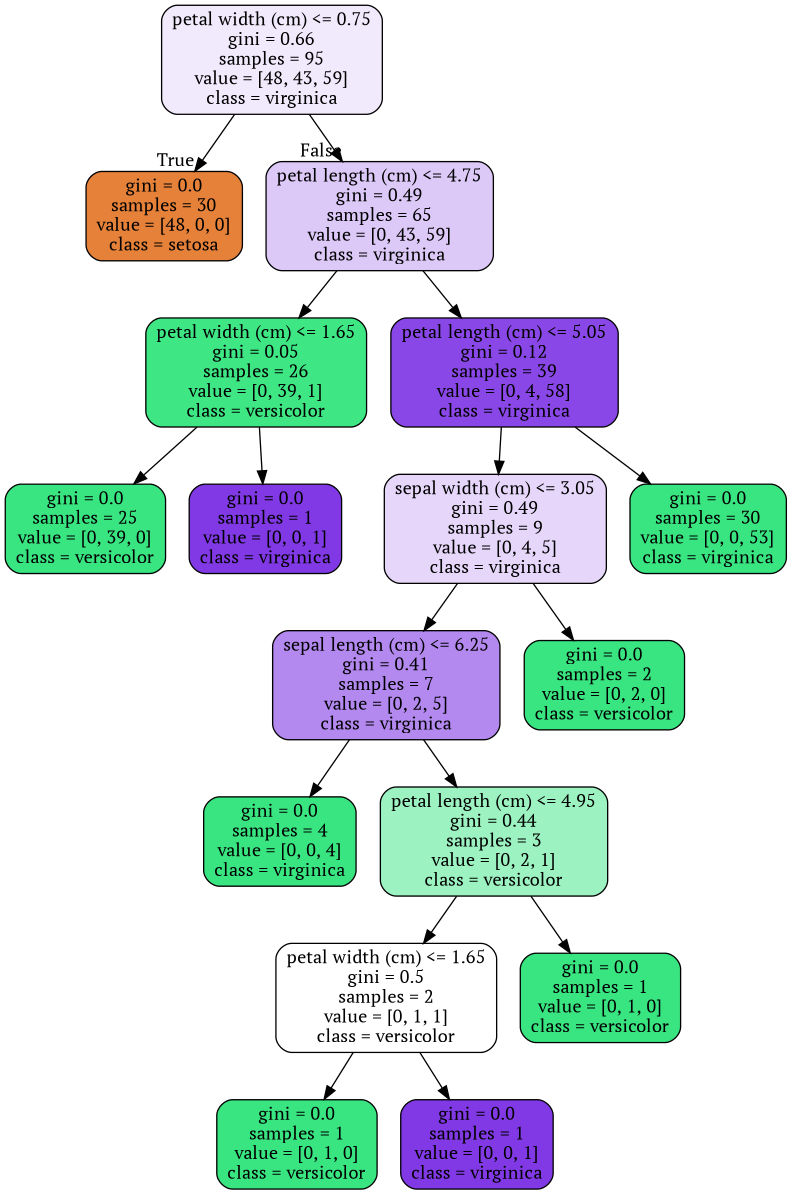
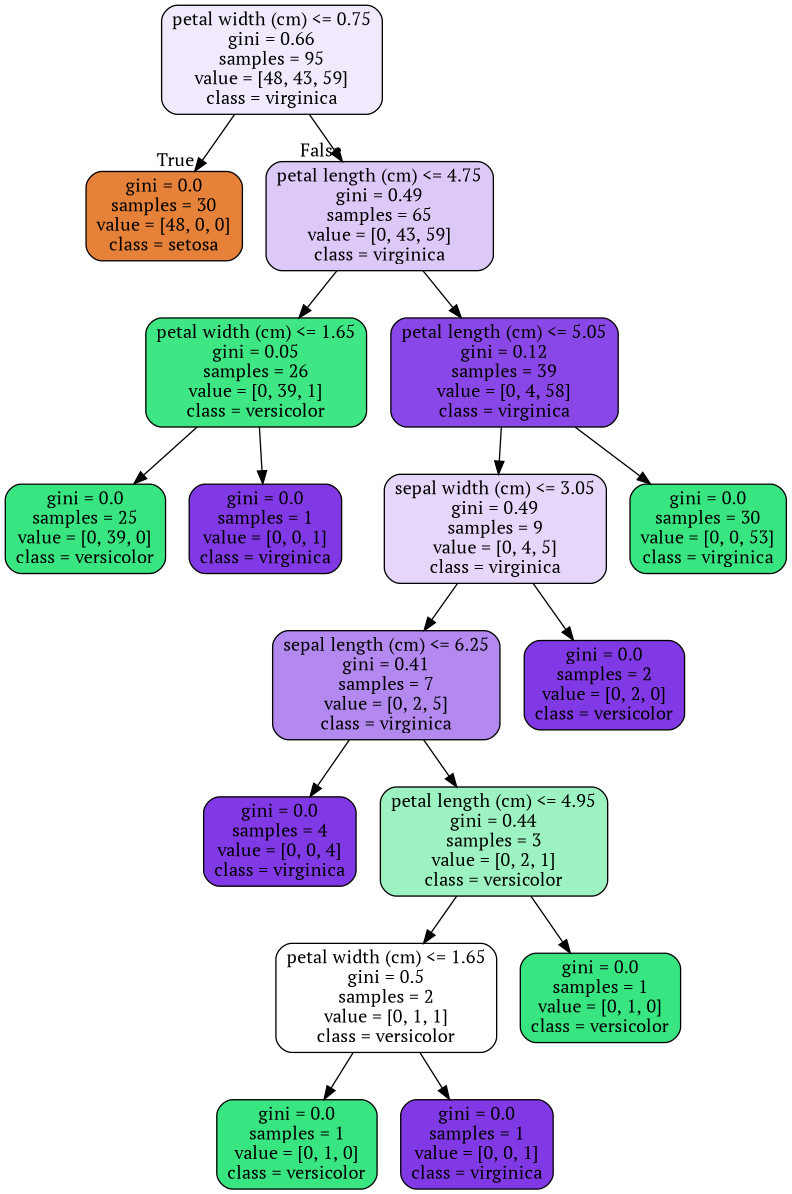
node "gini = 0.0 samples = 2 value = [0, 2, 0] class = versicolor": fillcolor #39e581 -> #8139e5
node "gini = 0.0 samples = 4 value = [0, 0, 4] class = virginica": fillcolor #39e581 -> #8139e5
